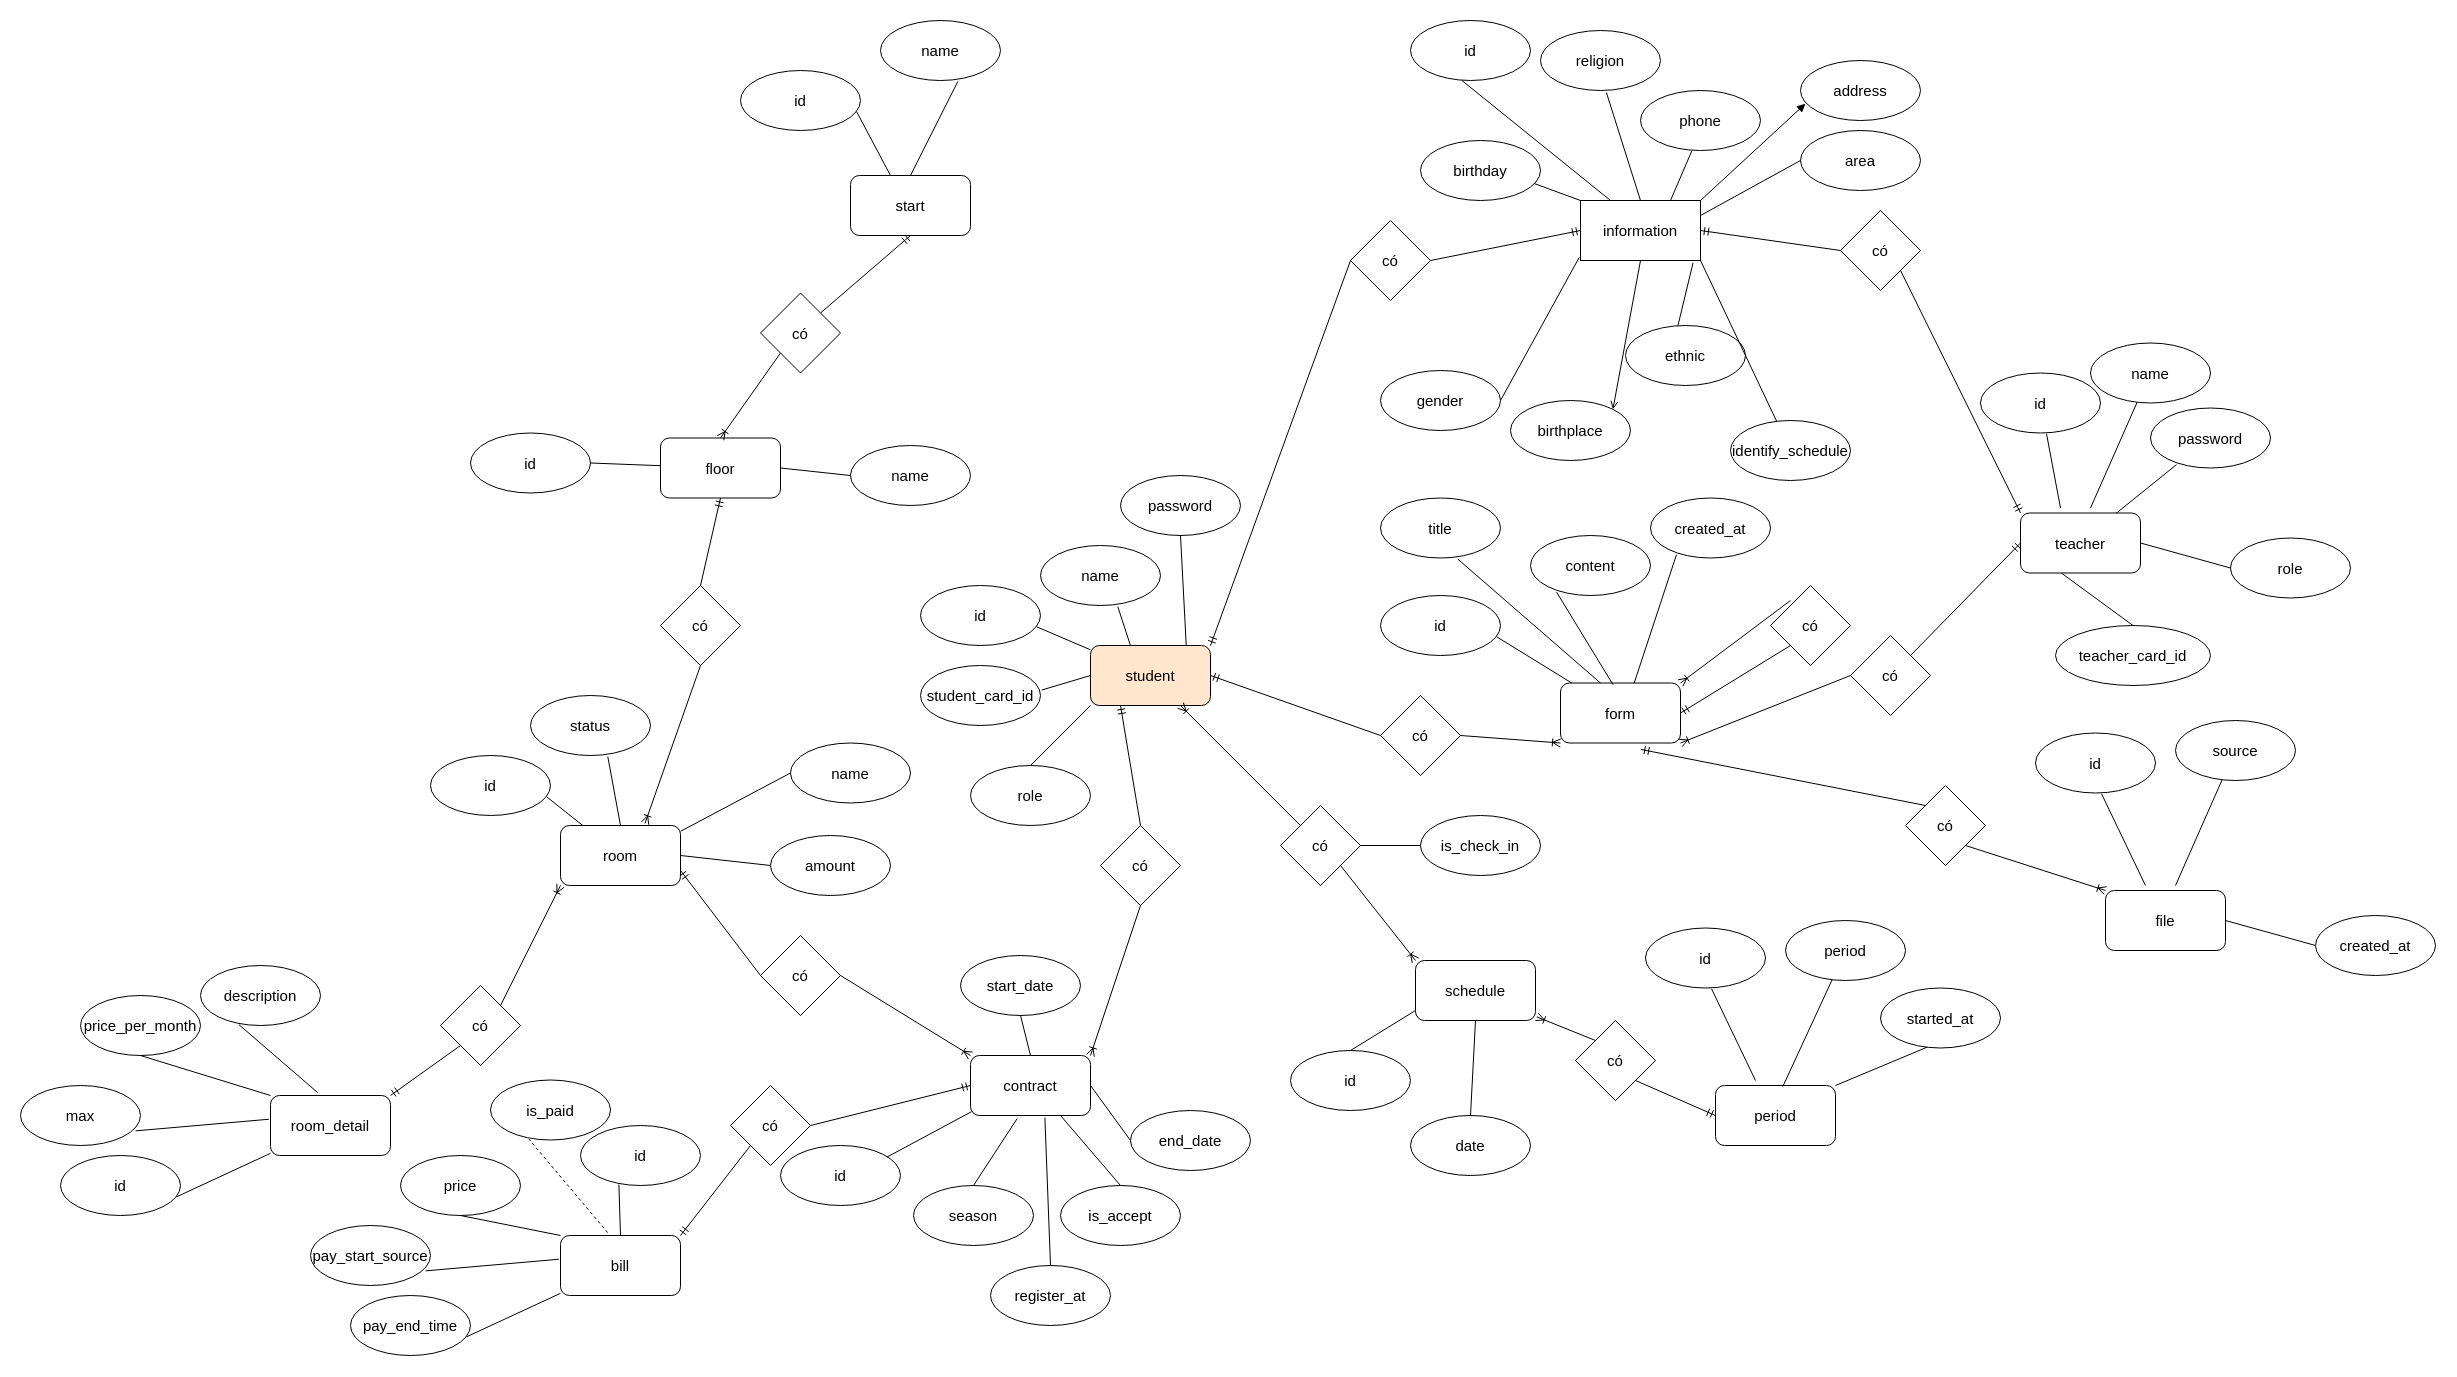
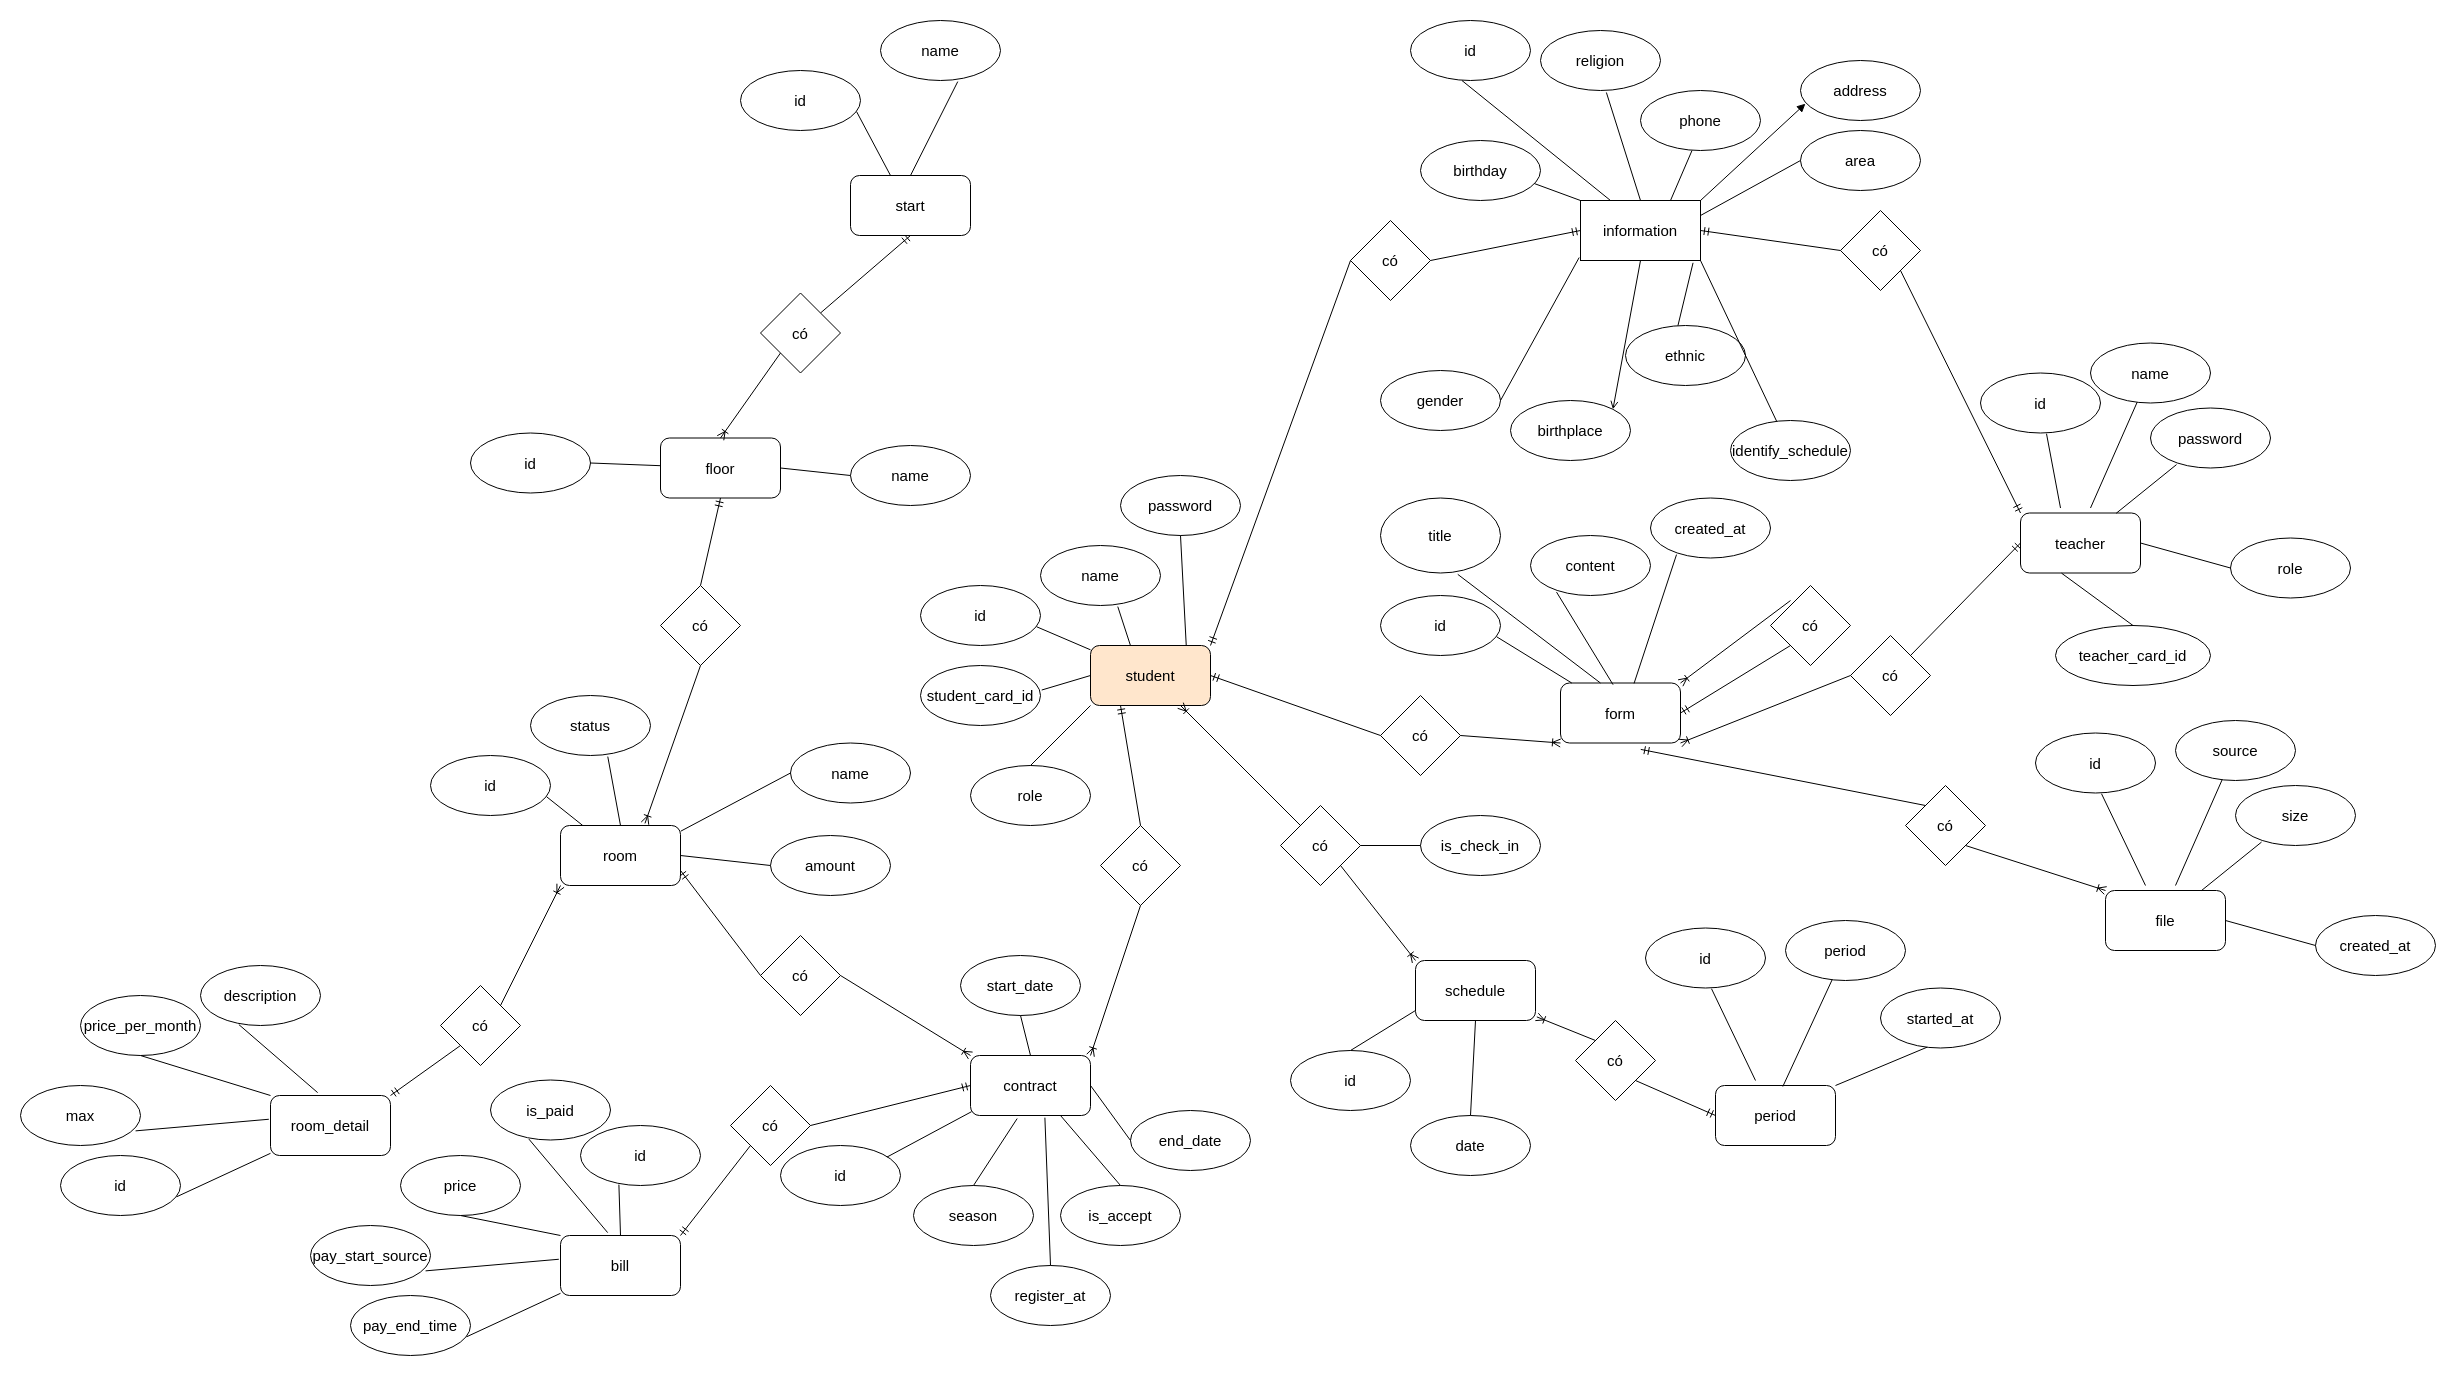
node "title": size 120x60 -> 120x75
node "size": added
edge "size" -- "file": added
edge "is_paid" -- "bill": style dashed -> solid
